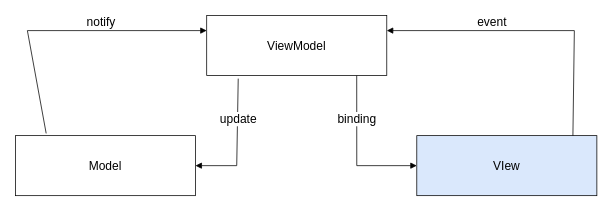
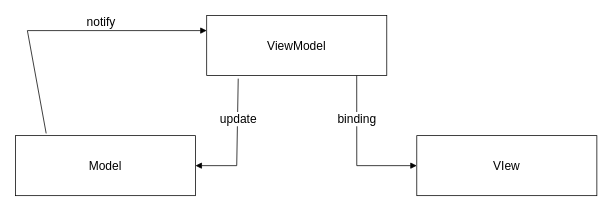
edge "VIew" -> "ViewModel": removed, label "event"
node "VIew": fillcolor #dae8fc -> #ffffff
